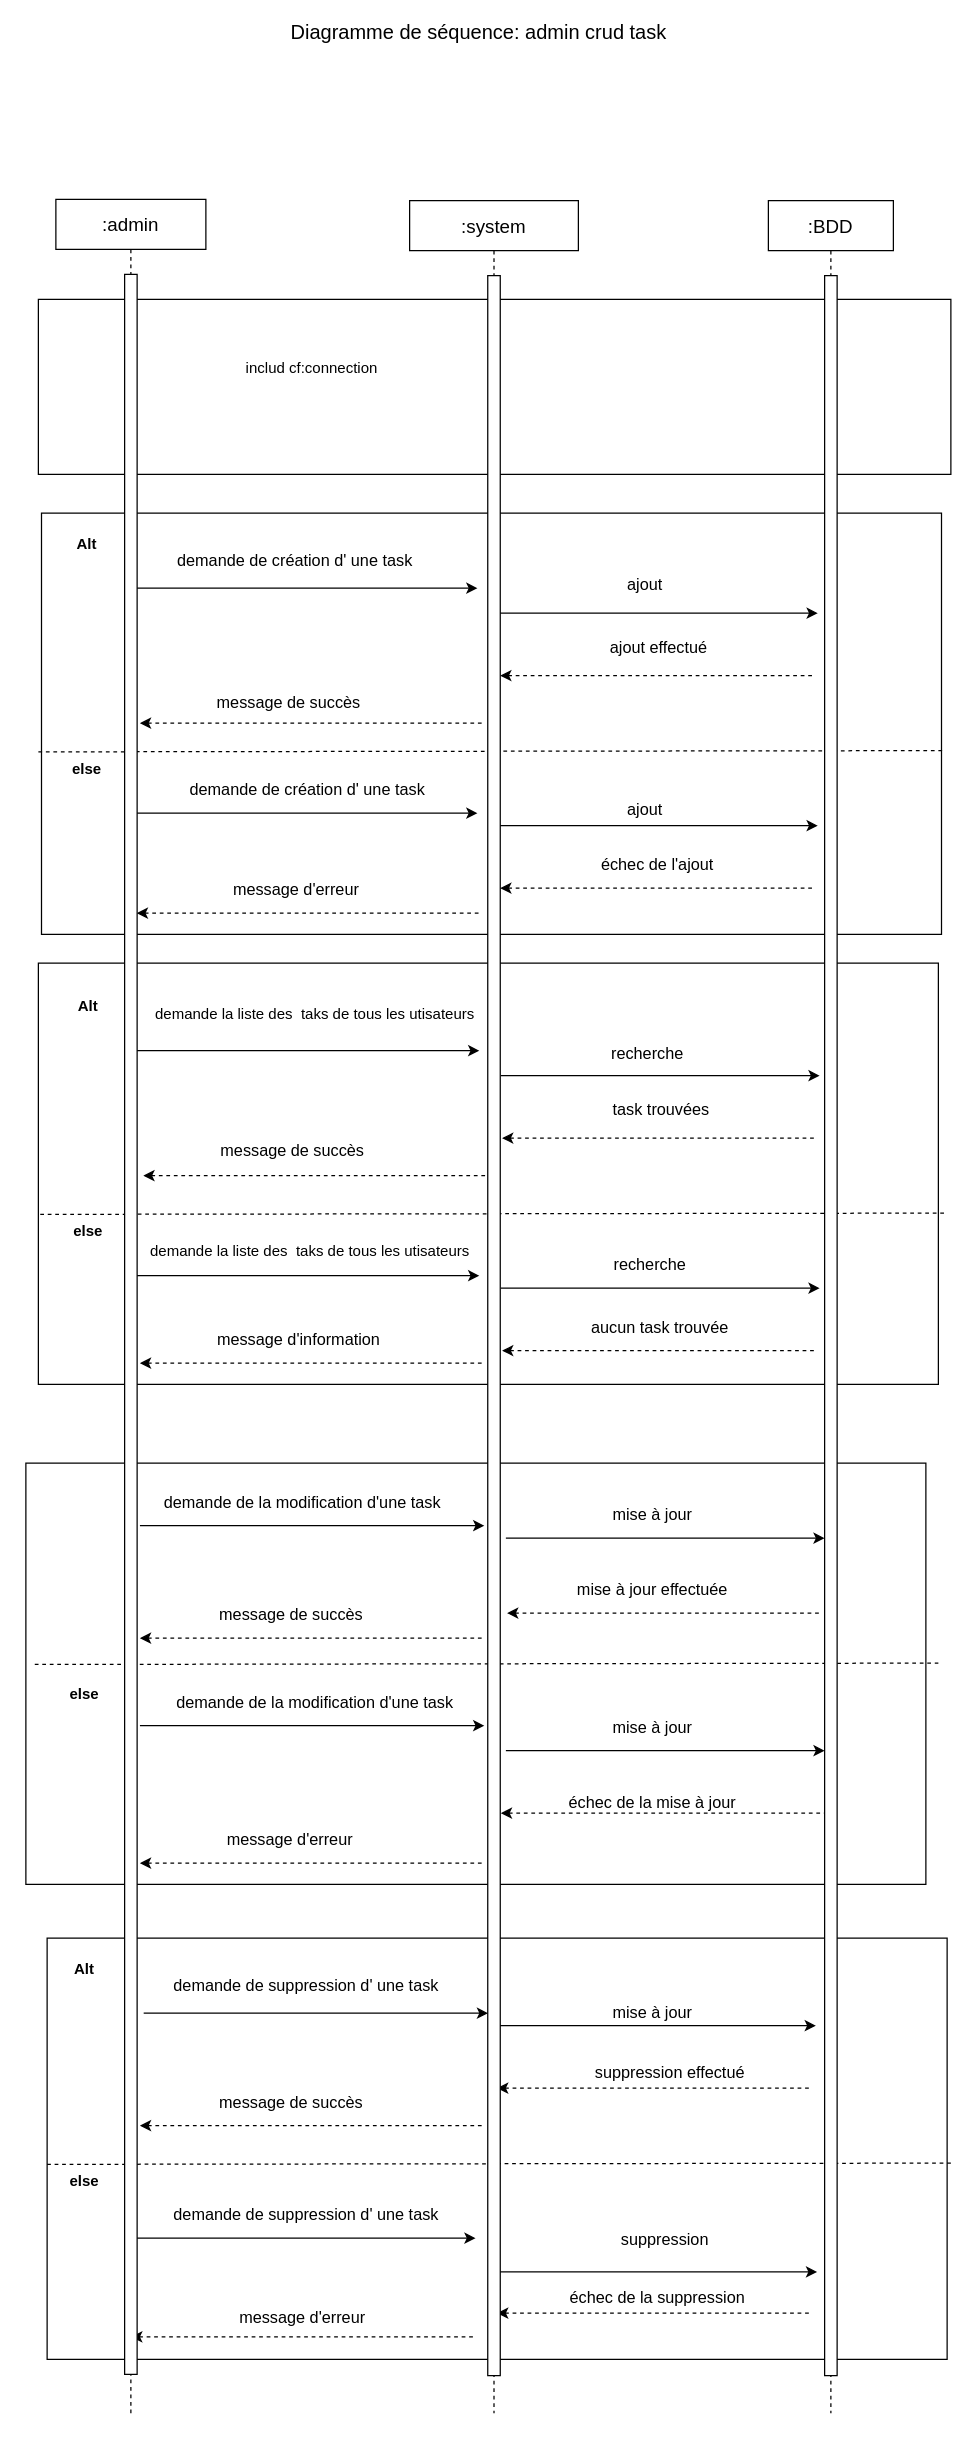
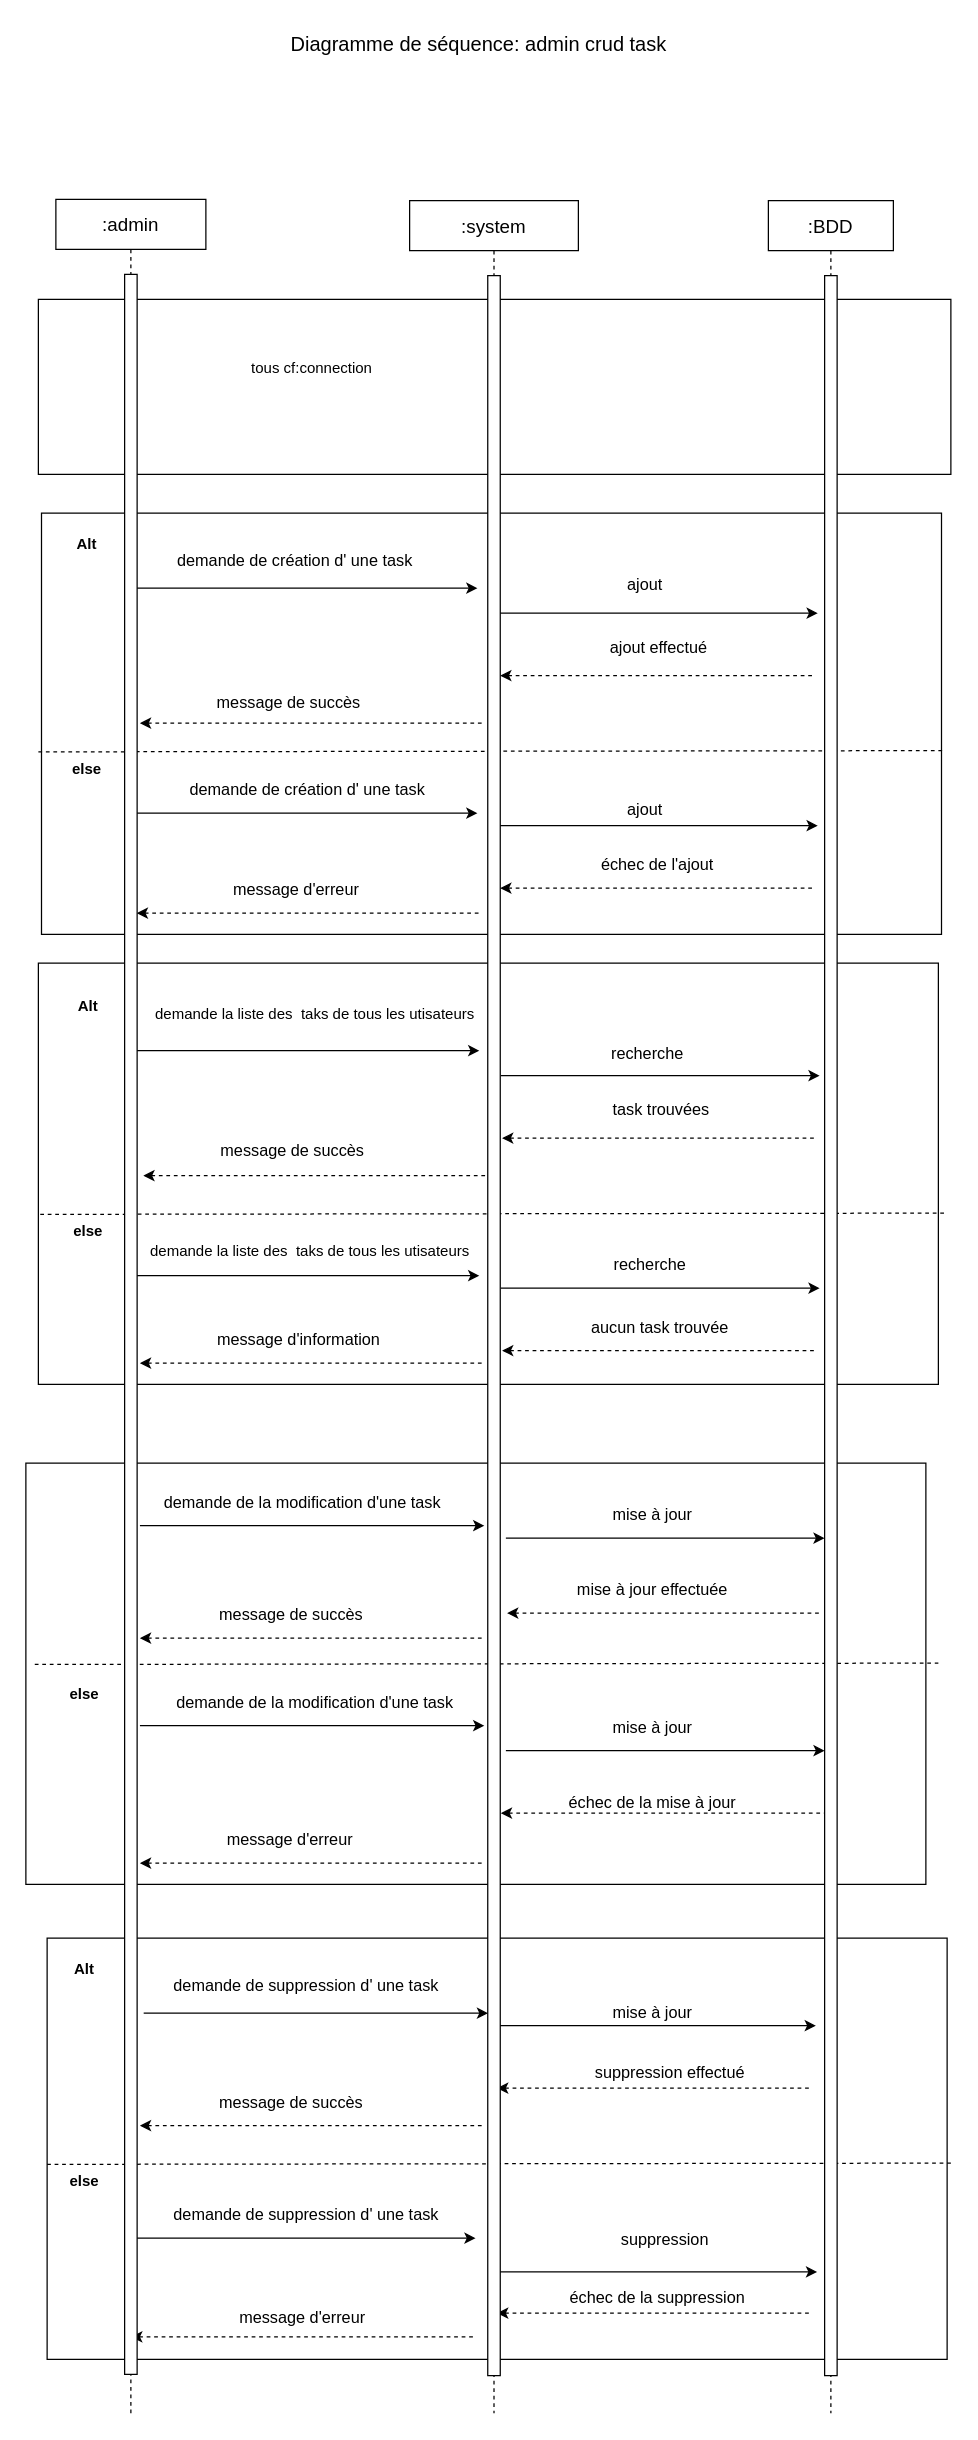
node "Diagramme de séquence: admin crud task": moved (479, 32) -> (479, 44)
node "includ cf:connection": label "includ cf:connection" -> "tous cf:connection"
